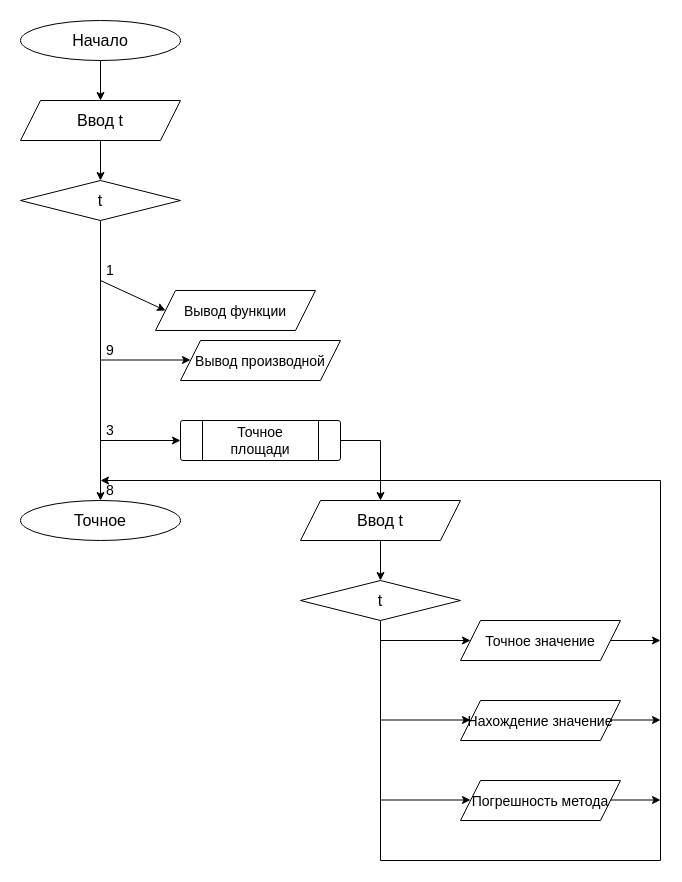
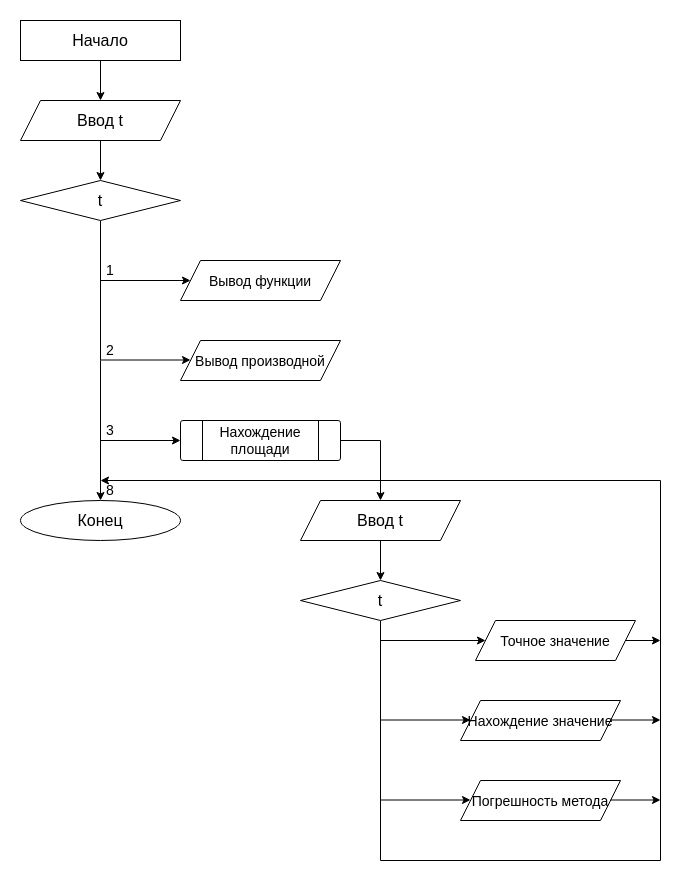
node "Начало": shape ellipse -> rectangle
node "Вывод функции": moved (236, 311) -> (261, 281)
node "9": label "9" -> "2"
node "Точное площади": label "Точное площади" -> "Нахождение площади"
node "Точное": label "Точное" -> "Конец"
node "Точное значение": moved (541, 641) -> (556, 641)
